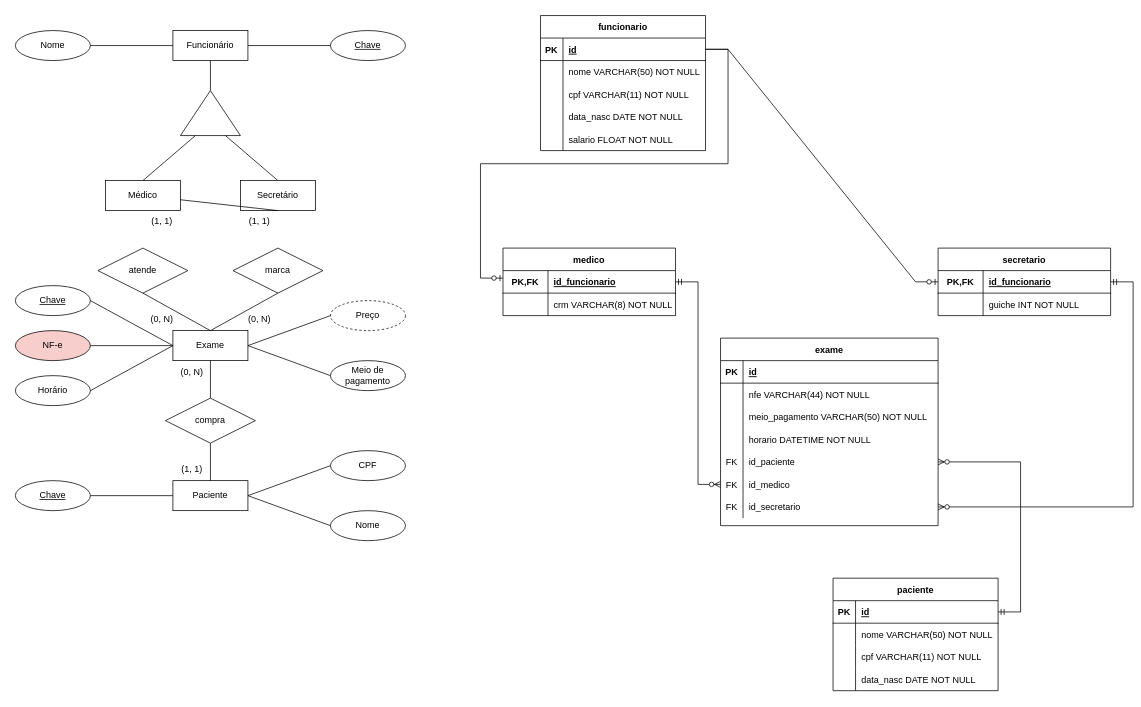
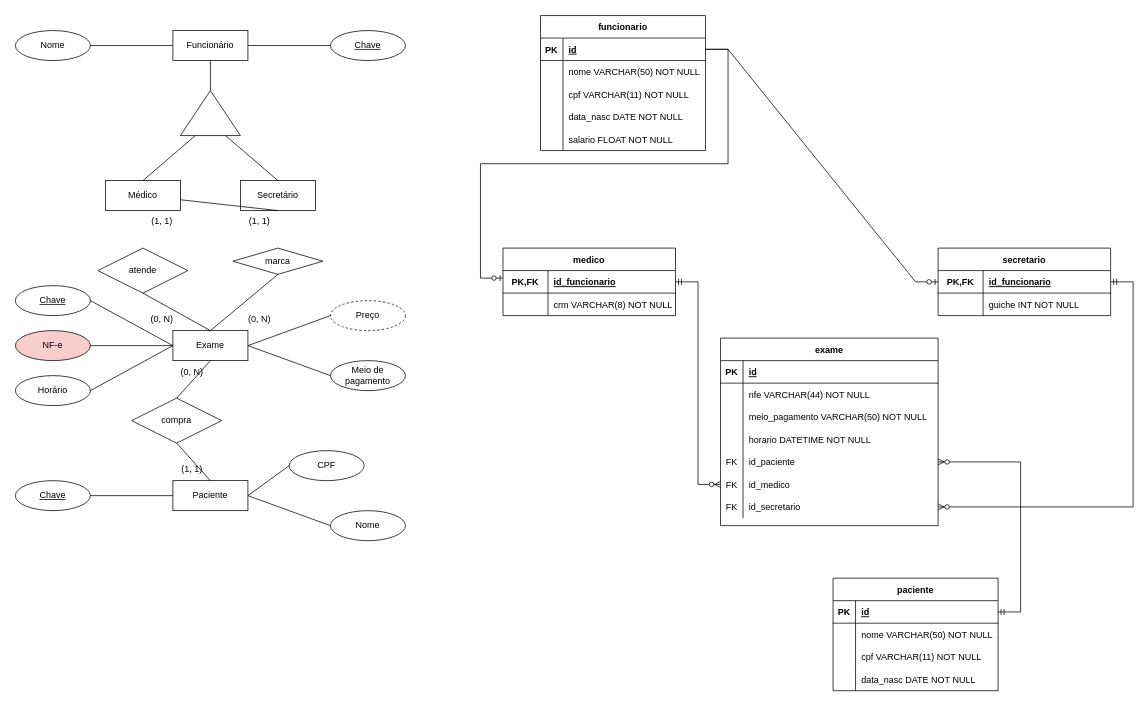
node "marca": size 90x45 -> 90x26
node "compra": moved (210, 420) -> (177, 420)
node "CPF": moved (368, 465) -> (327, 465)
